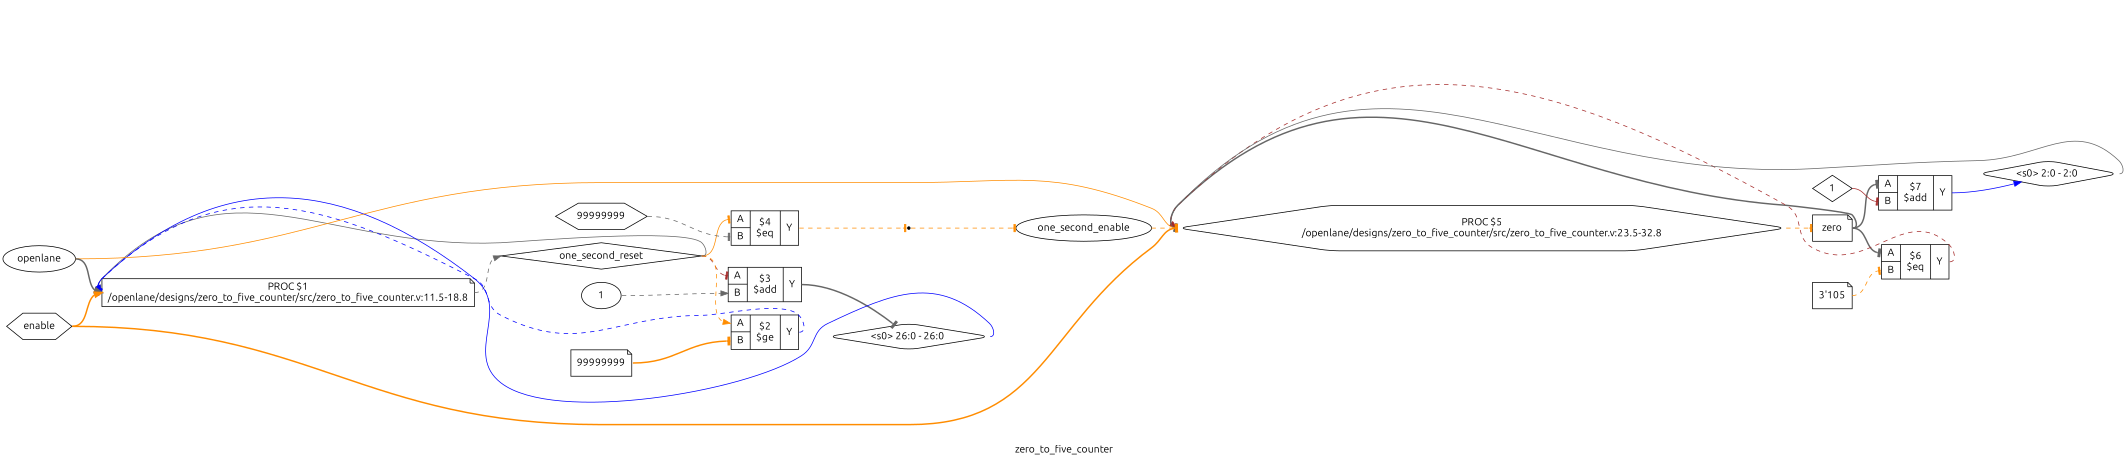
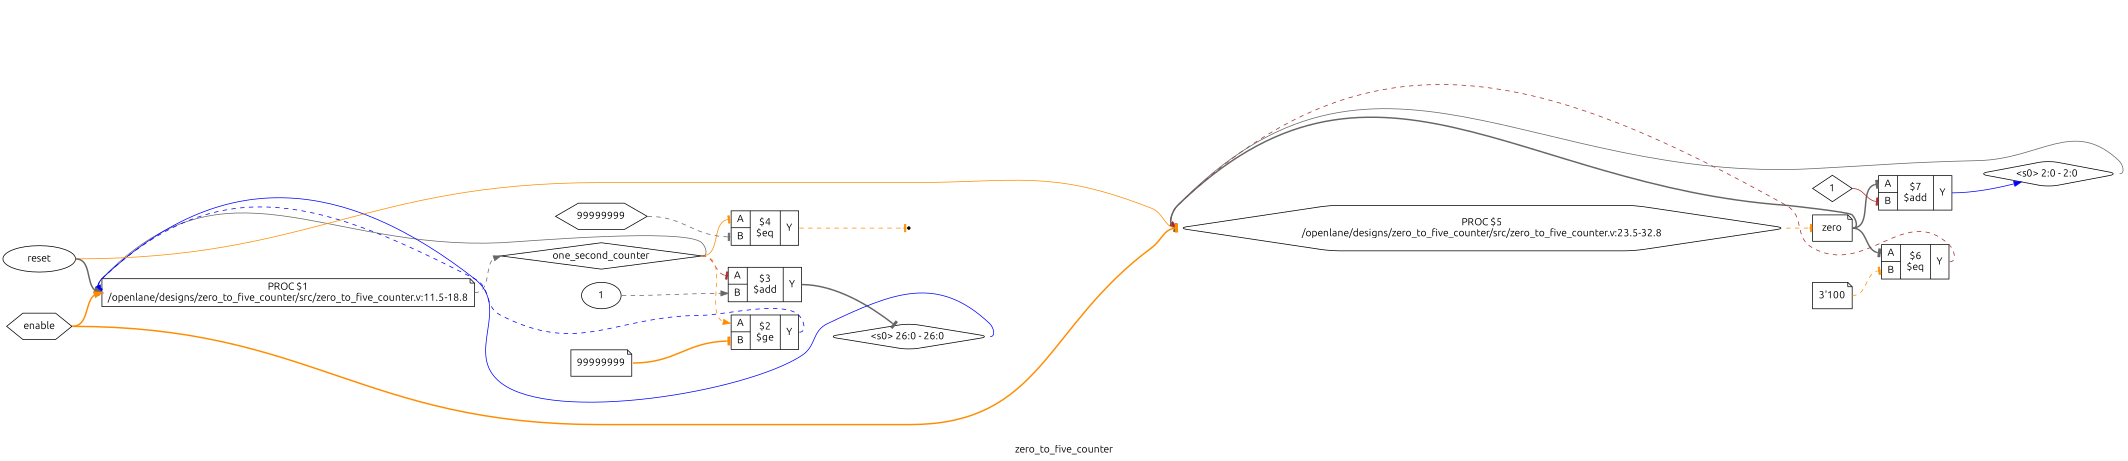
node "one_second_enable": removed
node "one_second_reset": label "one_second_reset" -> "one_second_counter"
node "openlane": label "openlane" -> "reset"
node "3'105": label "3'105" -> "3'100"
